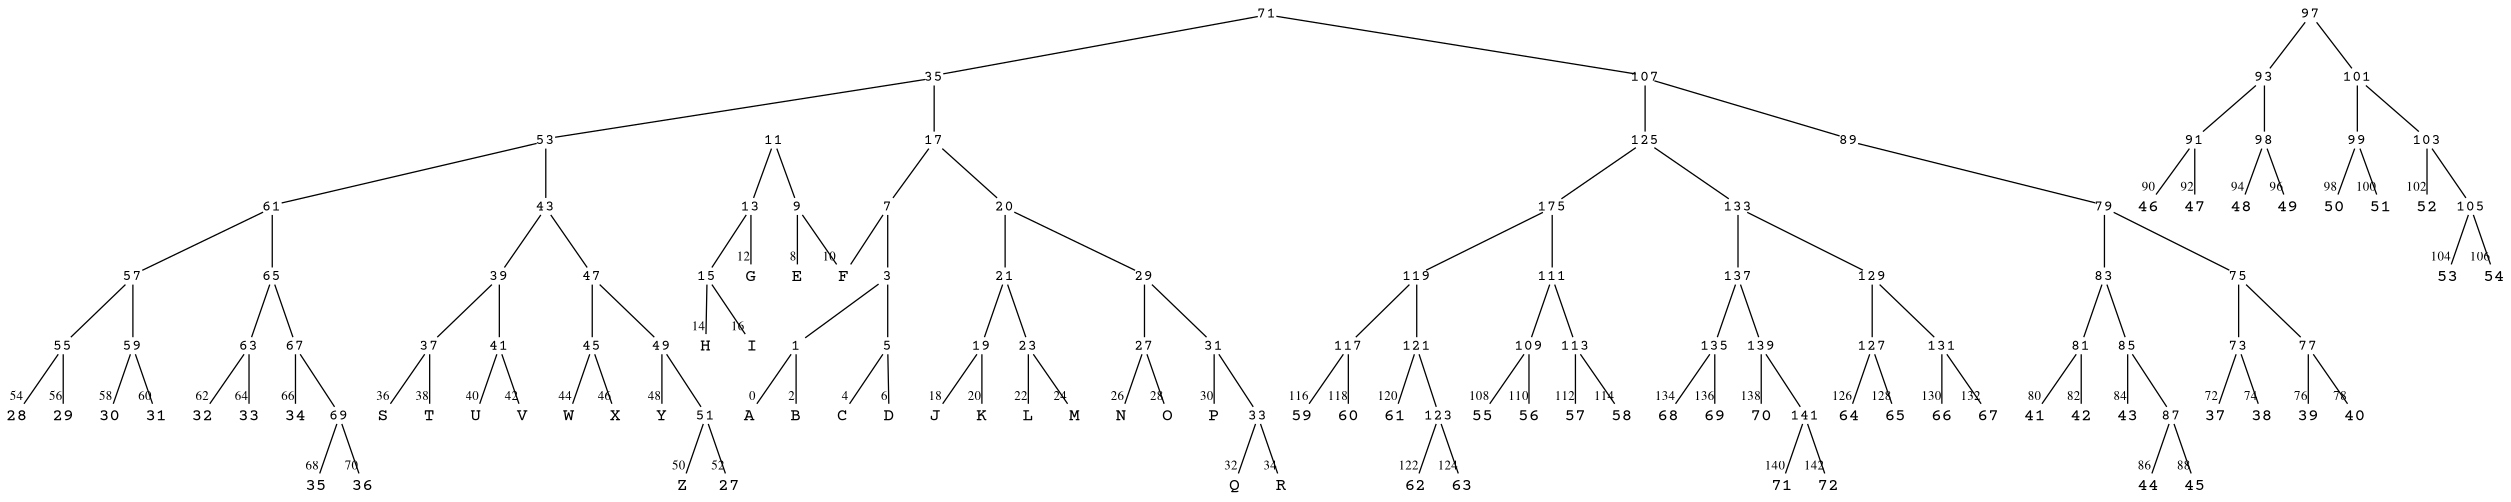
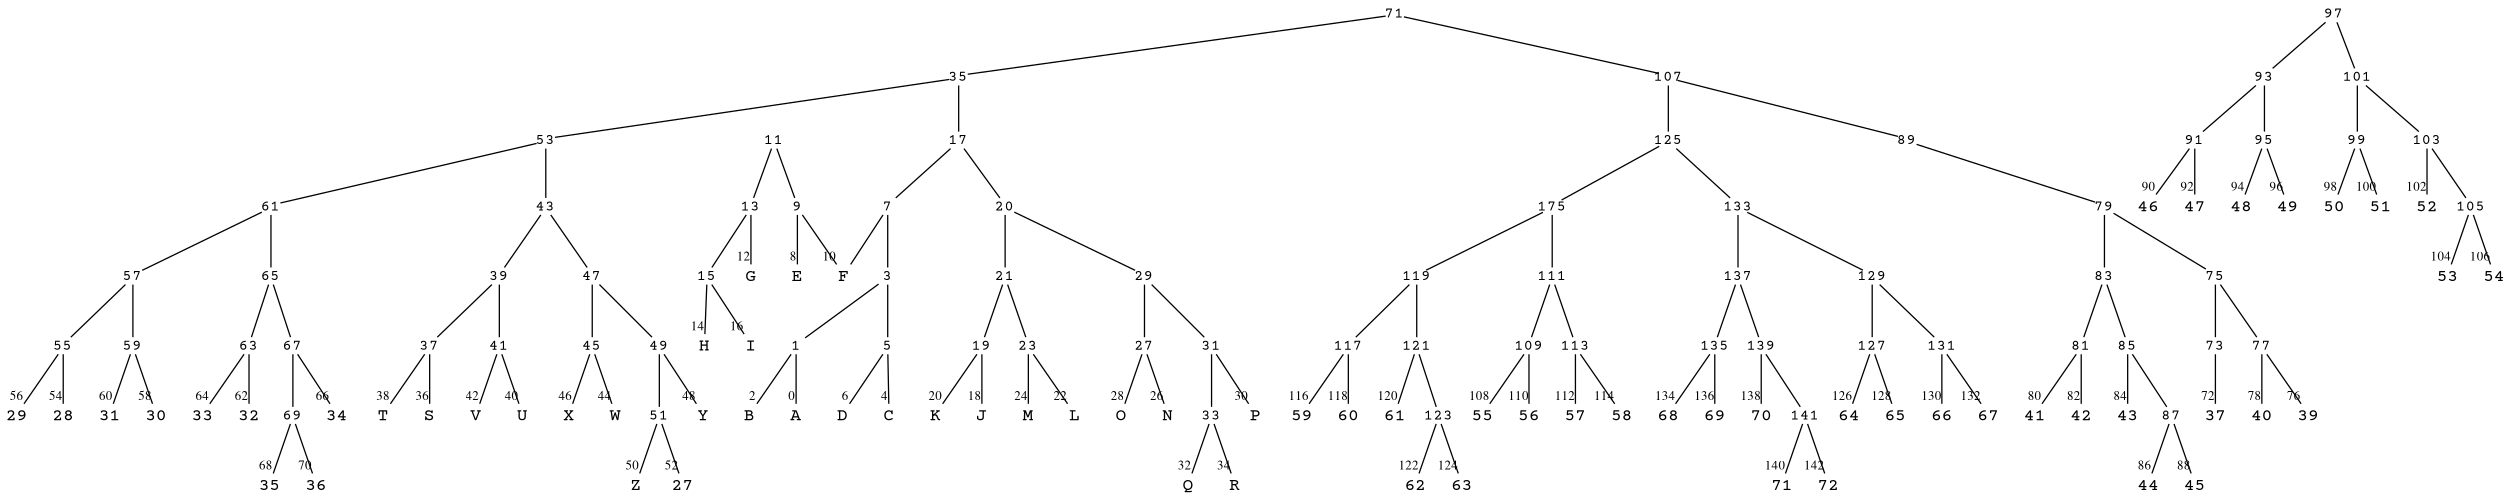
node "98": label "98" -> "95"
node "38": removed
